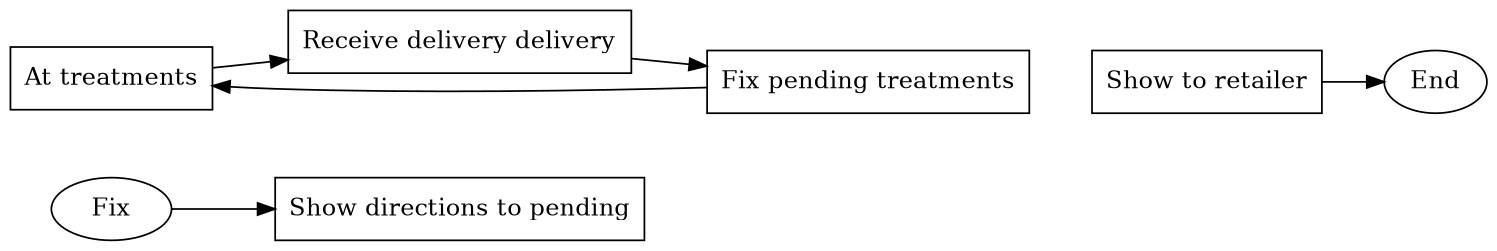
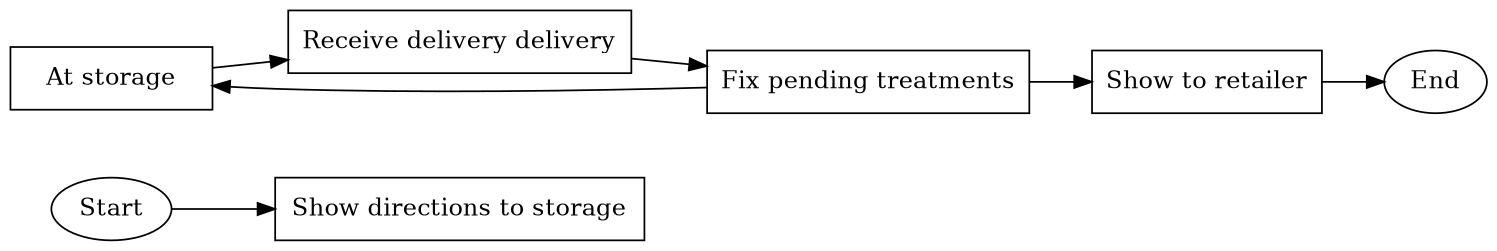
node "At treatments": label "At treatments" -> "At storage"
edge "Fix pending treatments" -> "Show to retailer": added
node "Fix": label "Fix" -> "Start"
node "Show directions to pending": label "Show directions to pending" -> "Show directions to storage"
